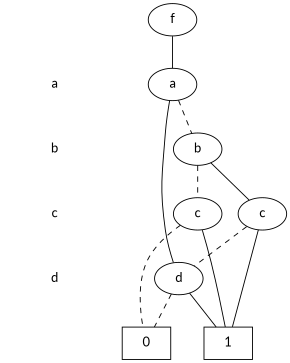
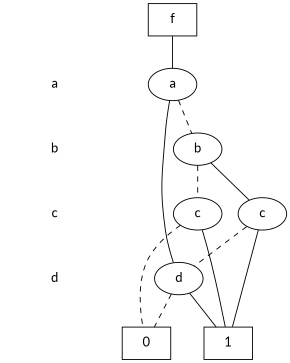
node "f": shape ellipse -> box
